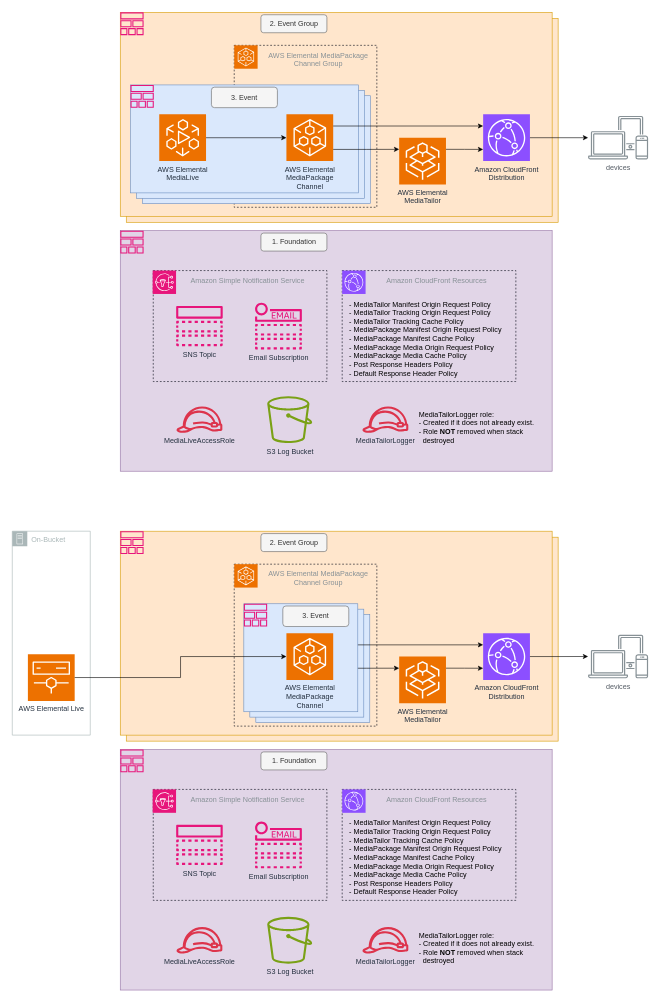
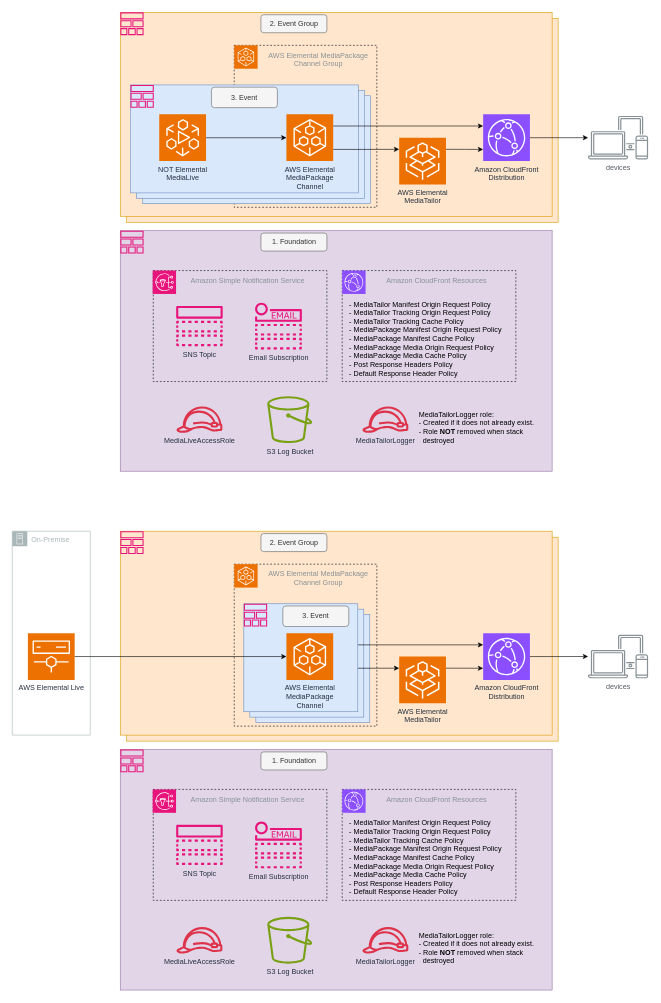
node "AWS Elemental MediaLive": label "AWS Elemental MediaLive" -> "NOT Elemental MediaLive"
node "On-Bucket": label "On-Bucket" -> "On-Premise"
node "AWS Elemental Live": moved (51, 678) -> (51, 657)
